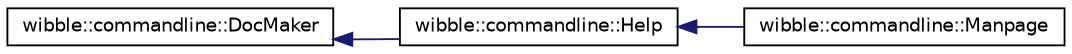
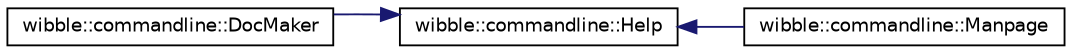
edge "wibble::commandline::Help" -> "wibble::commandline::DocMaker": reversed
